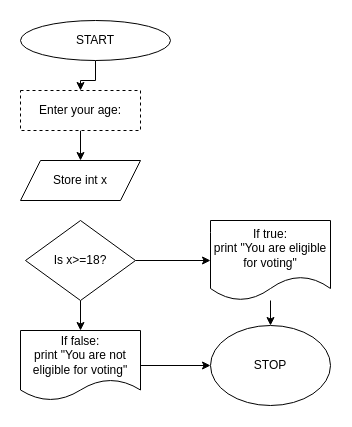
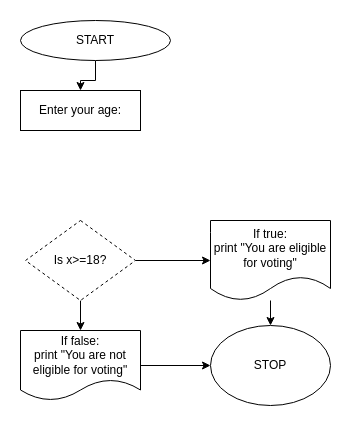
node "Enter your age:": style dashed -> solid
edge "Enter your age:" -> "Store int x": removed
node "Store int x": removed
node "Is x>=18?": style solid -> dashed
